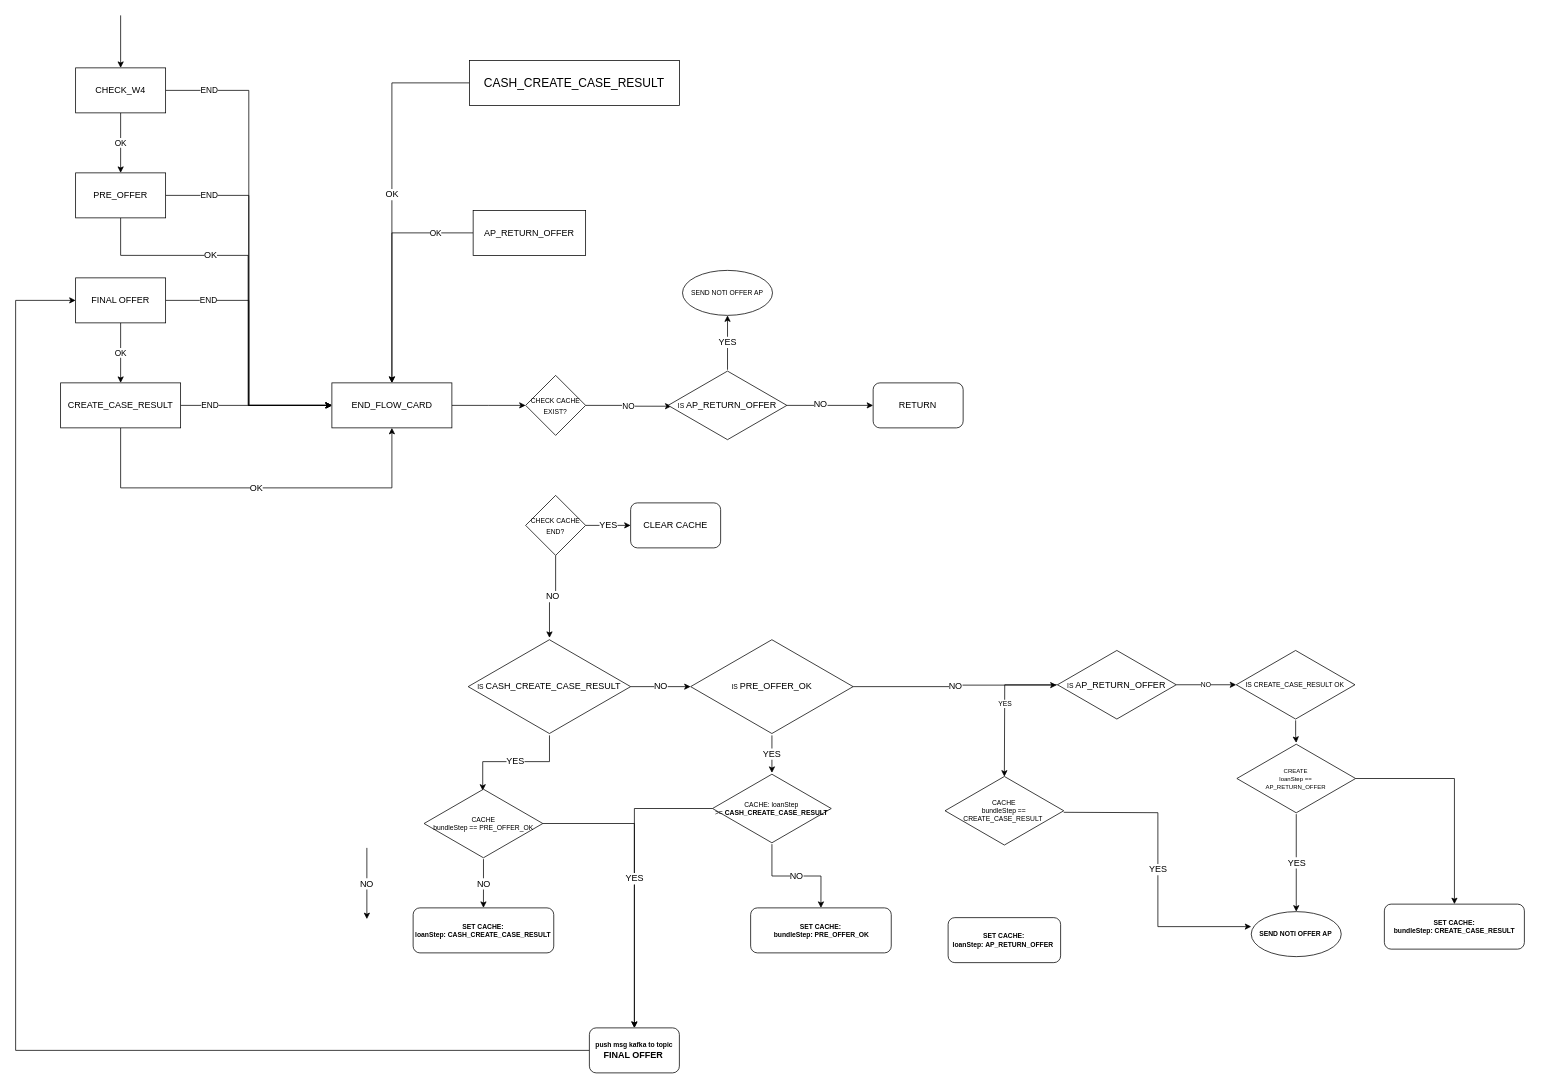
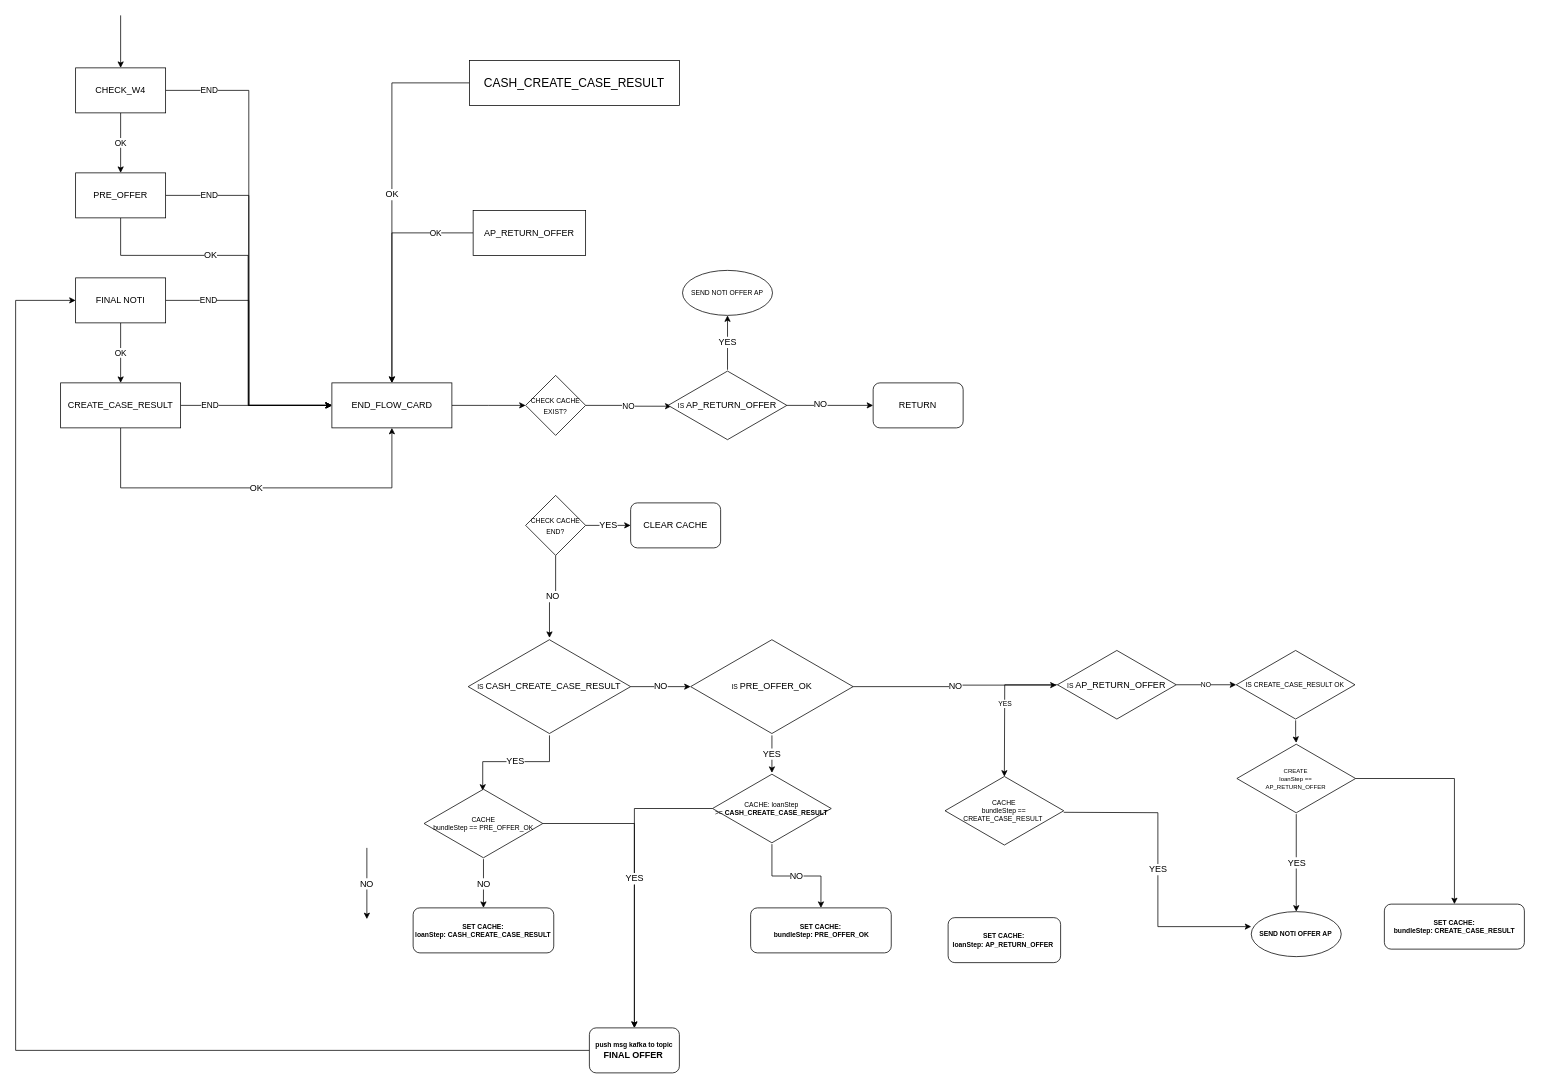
node "FINAL OFFER": label "FINAL OFFER" -> "FINAL NOTI"
